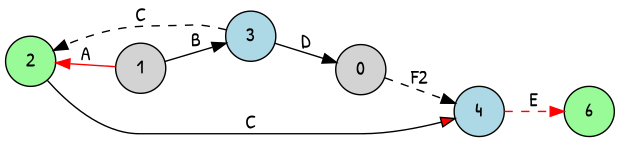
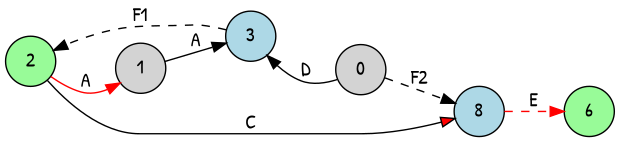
edge "3" -> "2": label "C" -> "F1"
edge "1" -> "3": label "B" -> "A"
edge "3" -> "0": reversed
edge "1" -> "2": reversed
node "4": label "4" -> "8"
